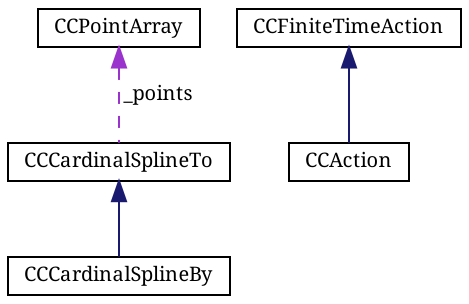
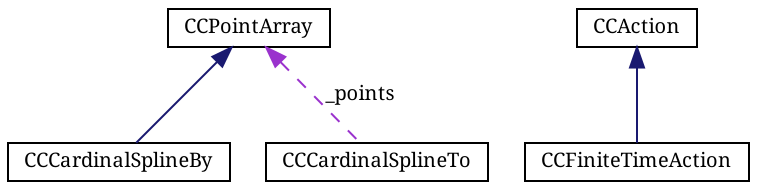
edge "CCAction" -> "CCFiniteTimeAction": reversed
edge "CCCardinalSplineBy" -> "CCCardinalSplineTo": now "CCCardinalSplineBy" -> "CCPointArray"
